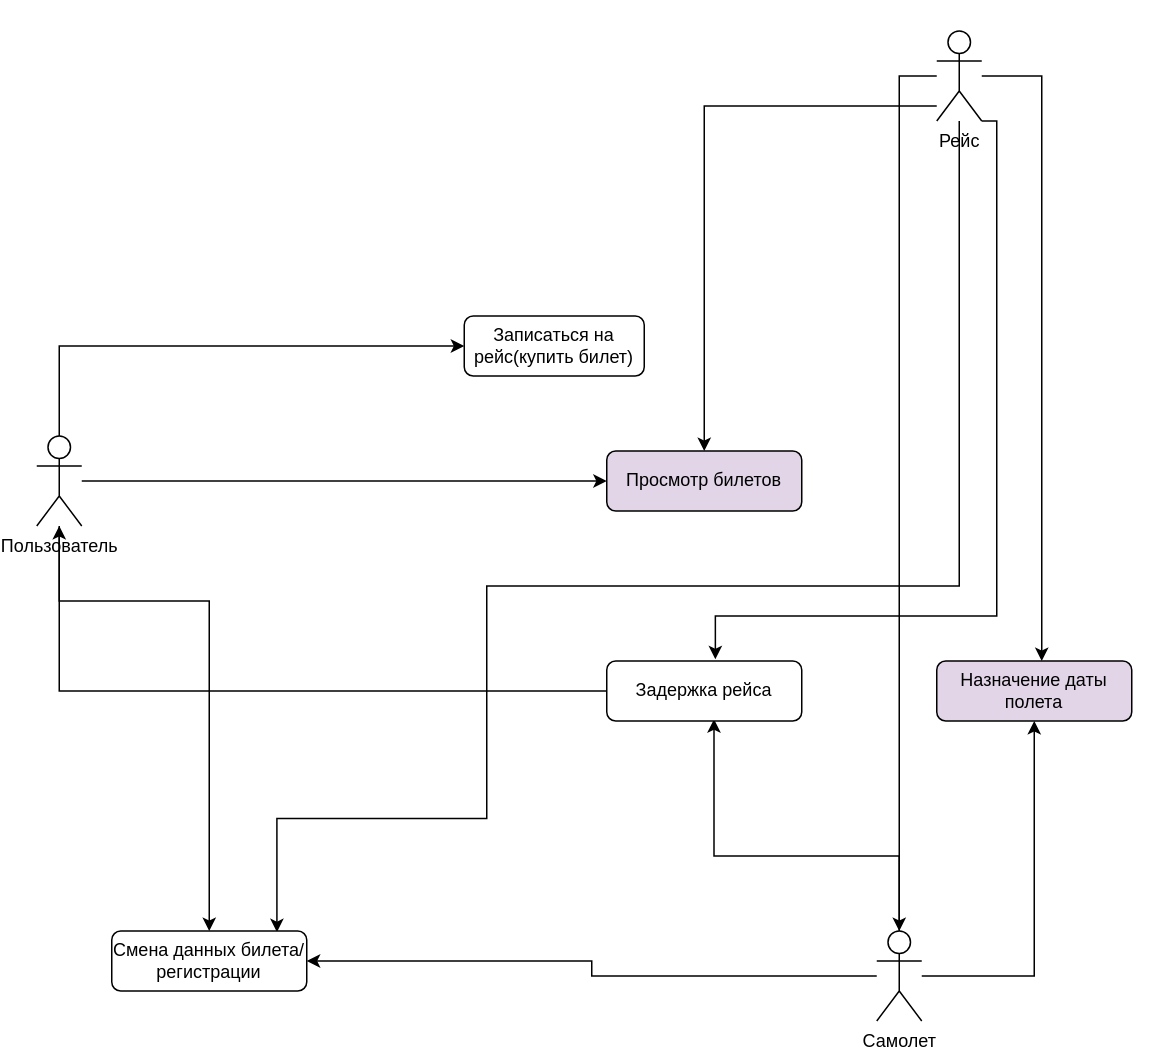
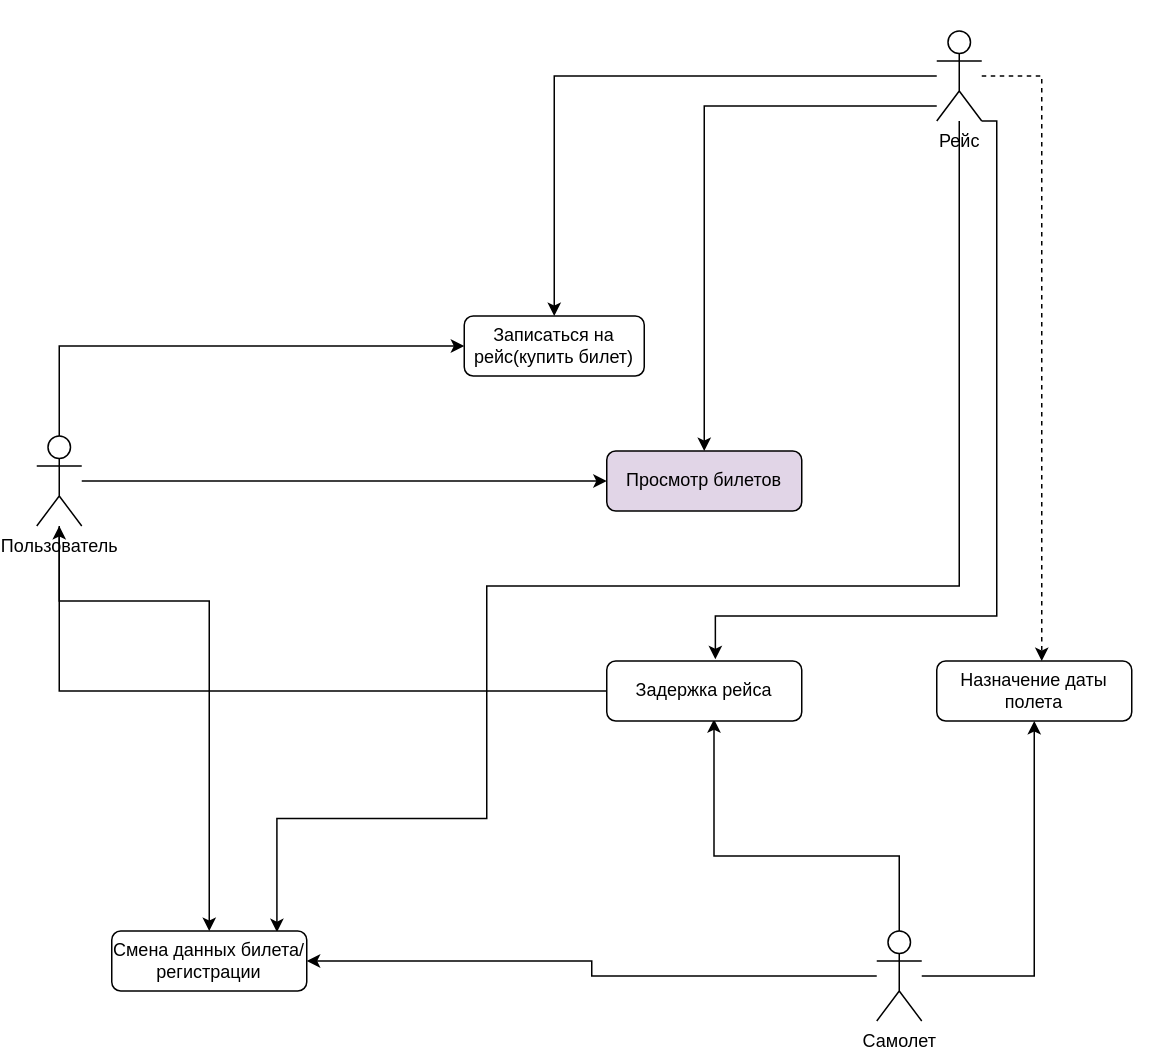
edge "Рейс" -> "Назначение даты полета": style solid -> dashed
edge "Рейс" -> "Самолет": now "Рейс" -> "Записаться на рейс(купить билет)"
node "Назначение даты полета": fillcolor #e1d5e7 -> #ffffff
